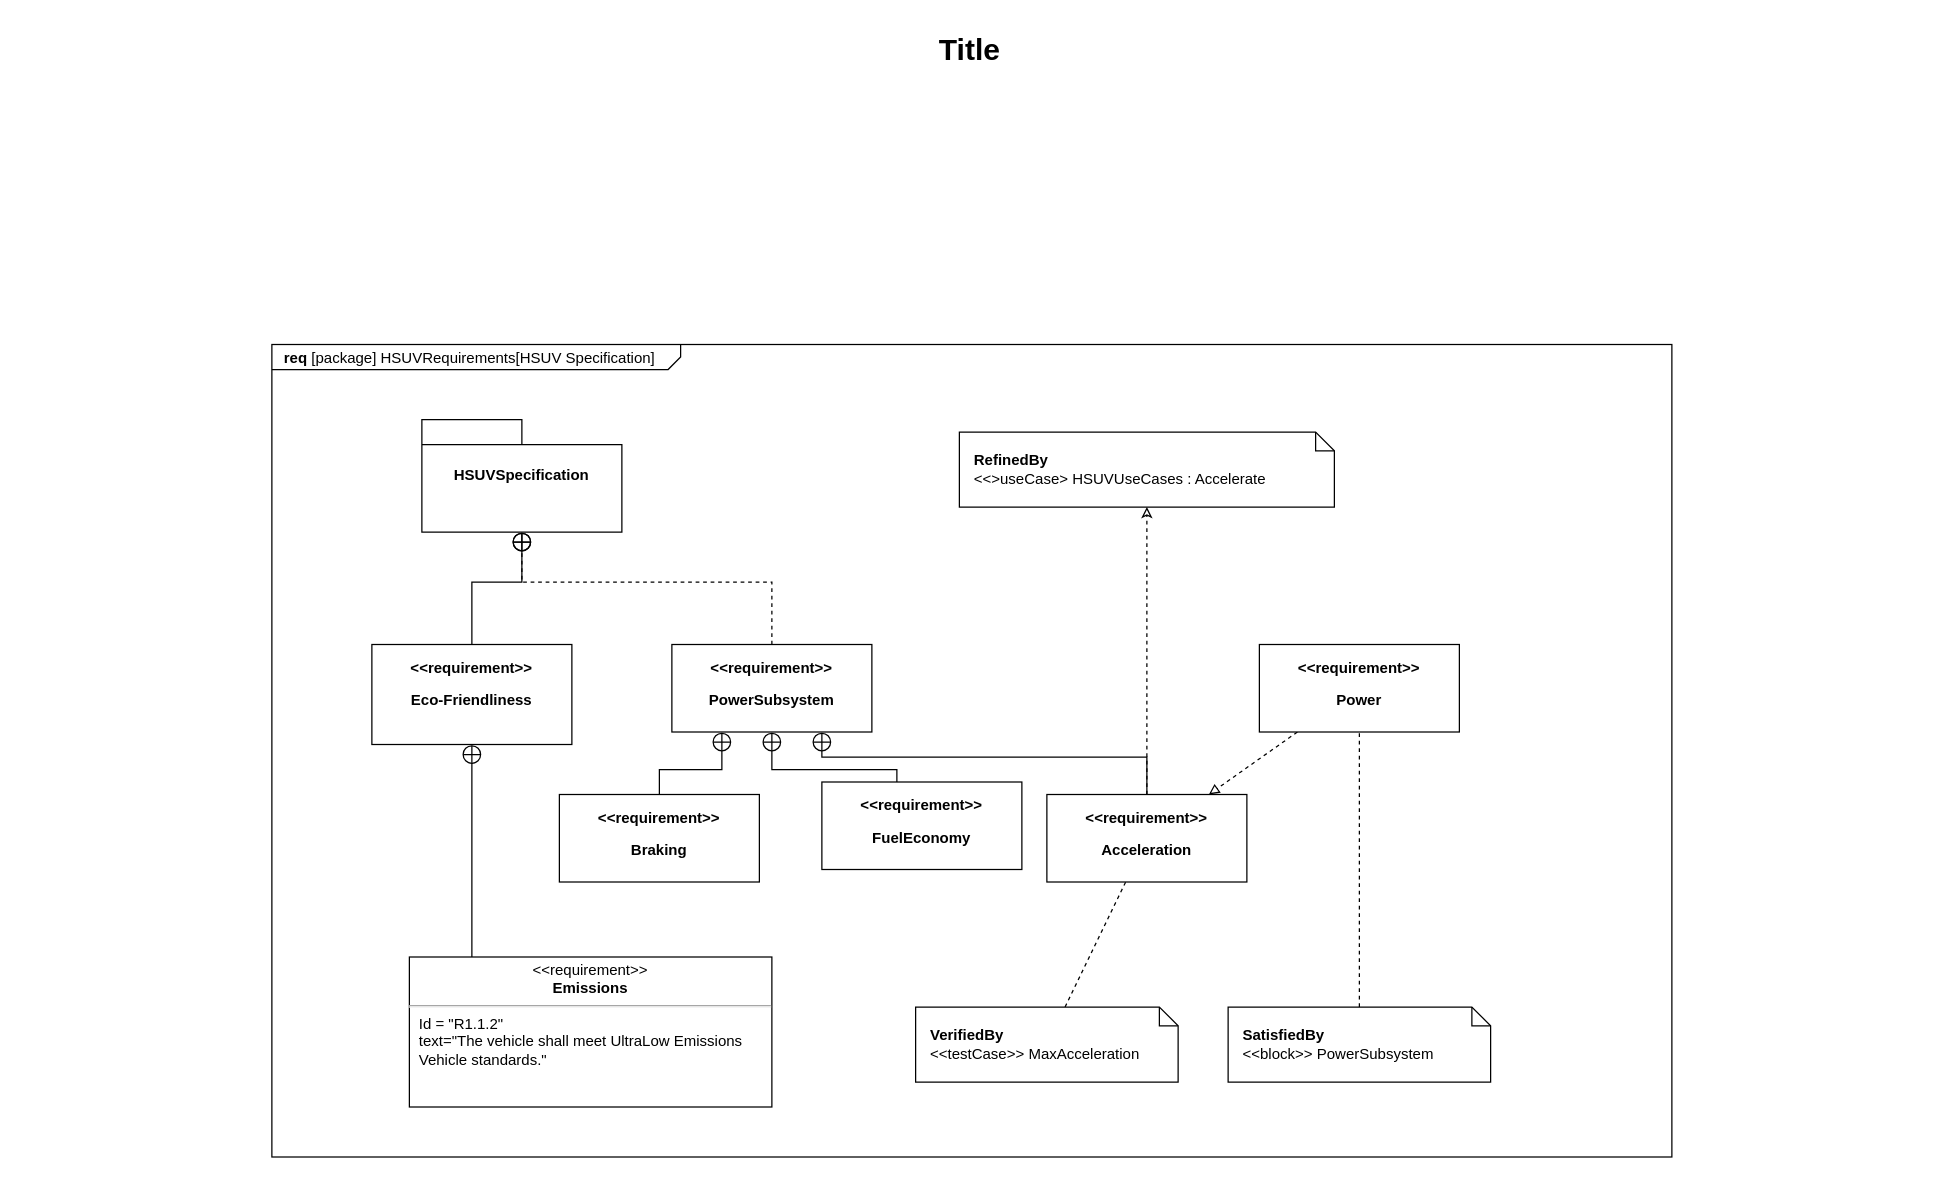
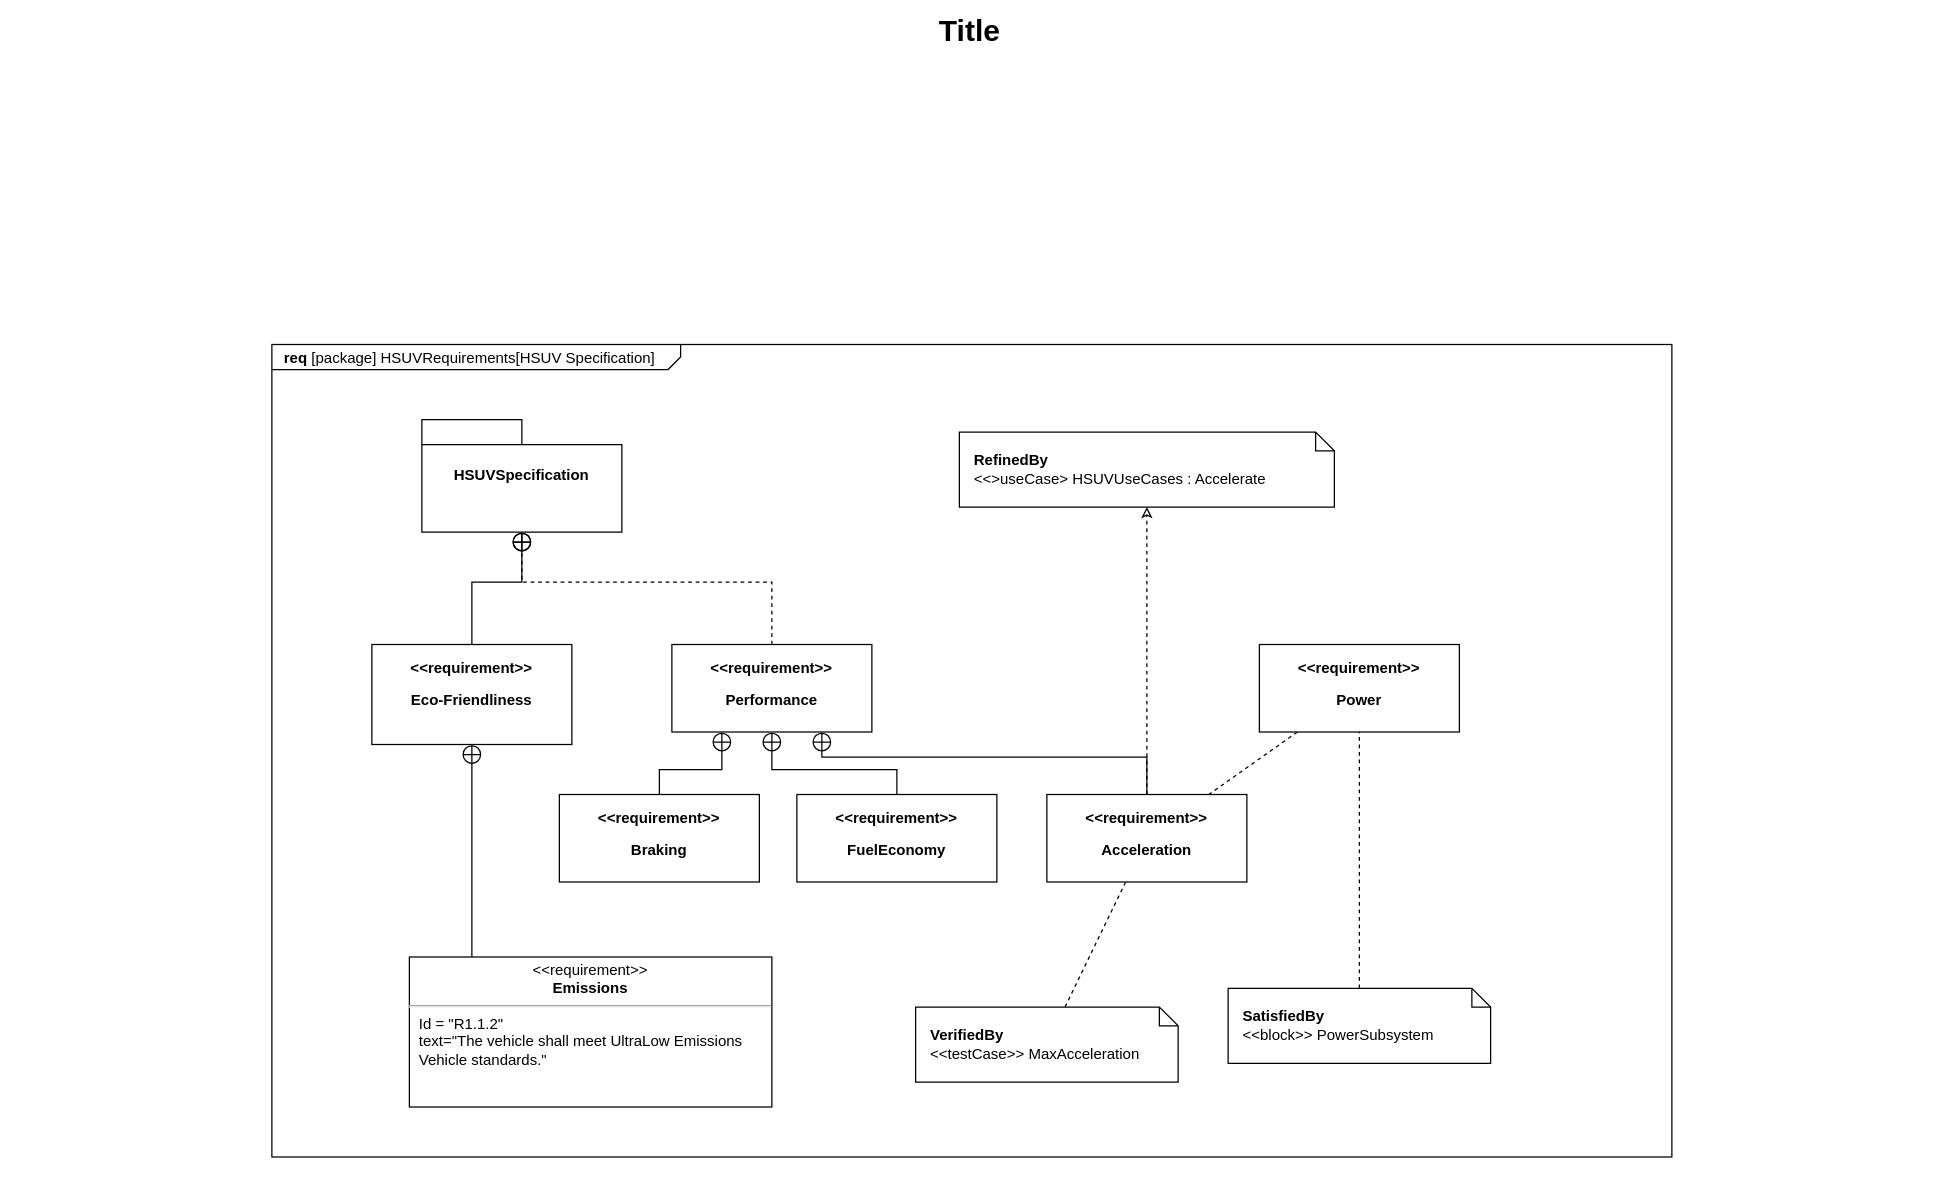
node "Title": moved (969, 51) -> (969, 32)
node "<<requirement>> PowerSubsystem": label "<<requirement>> PowerSubsystem" -> "<<requirement>> Performance"
edge "<<requirement>> Power" -> "<<requirement>> Acceleration": arrowhead block -> none
node "<<requirement>> FuelEconomy": moved (922, 826) -> (897, 838)
node "SatisfiedBy <<block>> PowerSubsystem": moved (1359, 1044) -> (1359, 1026)
